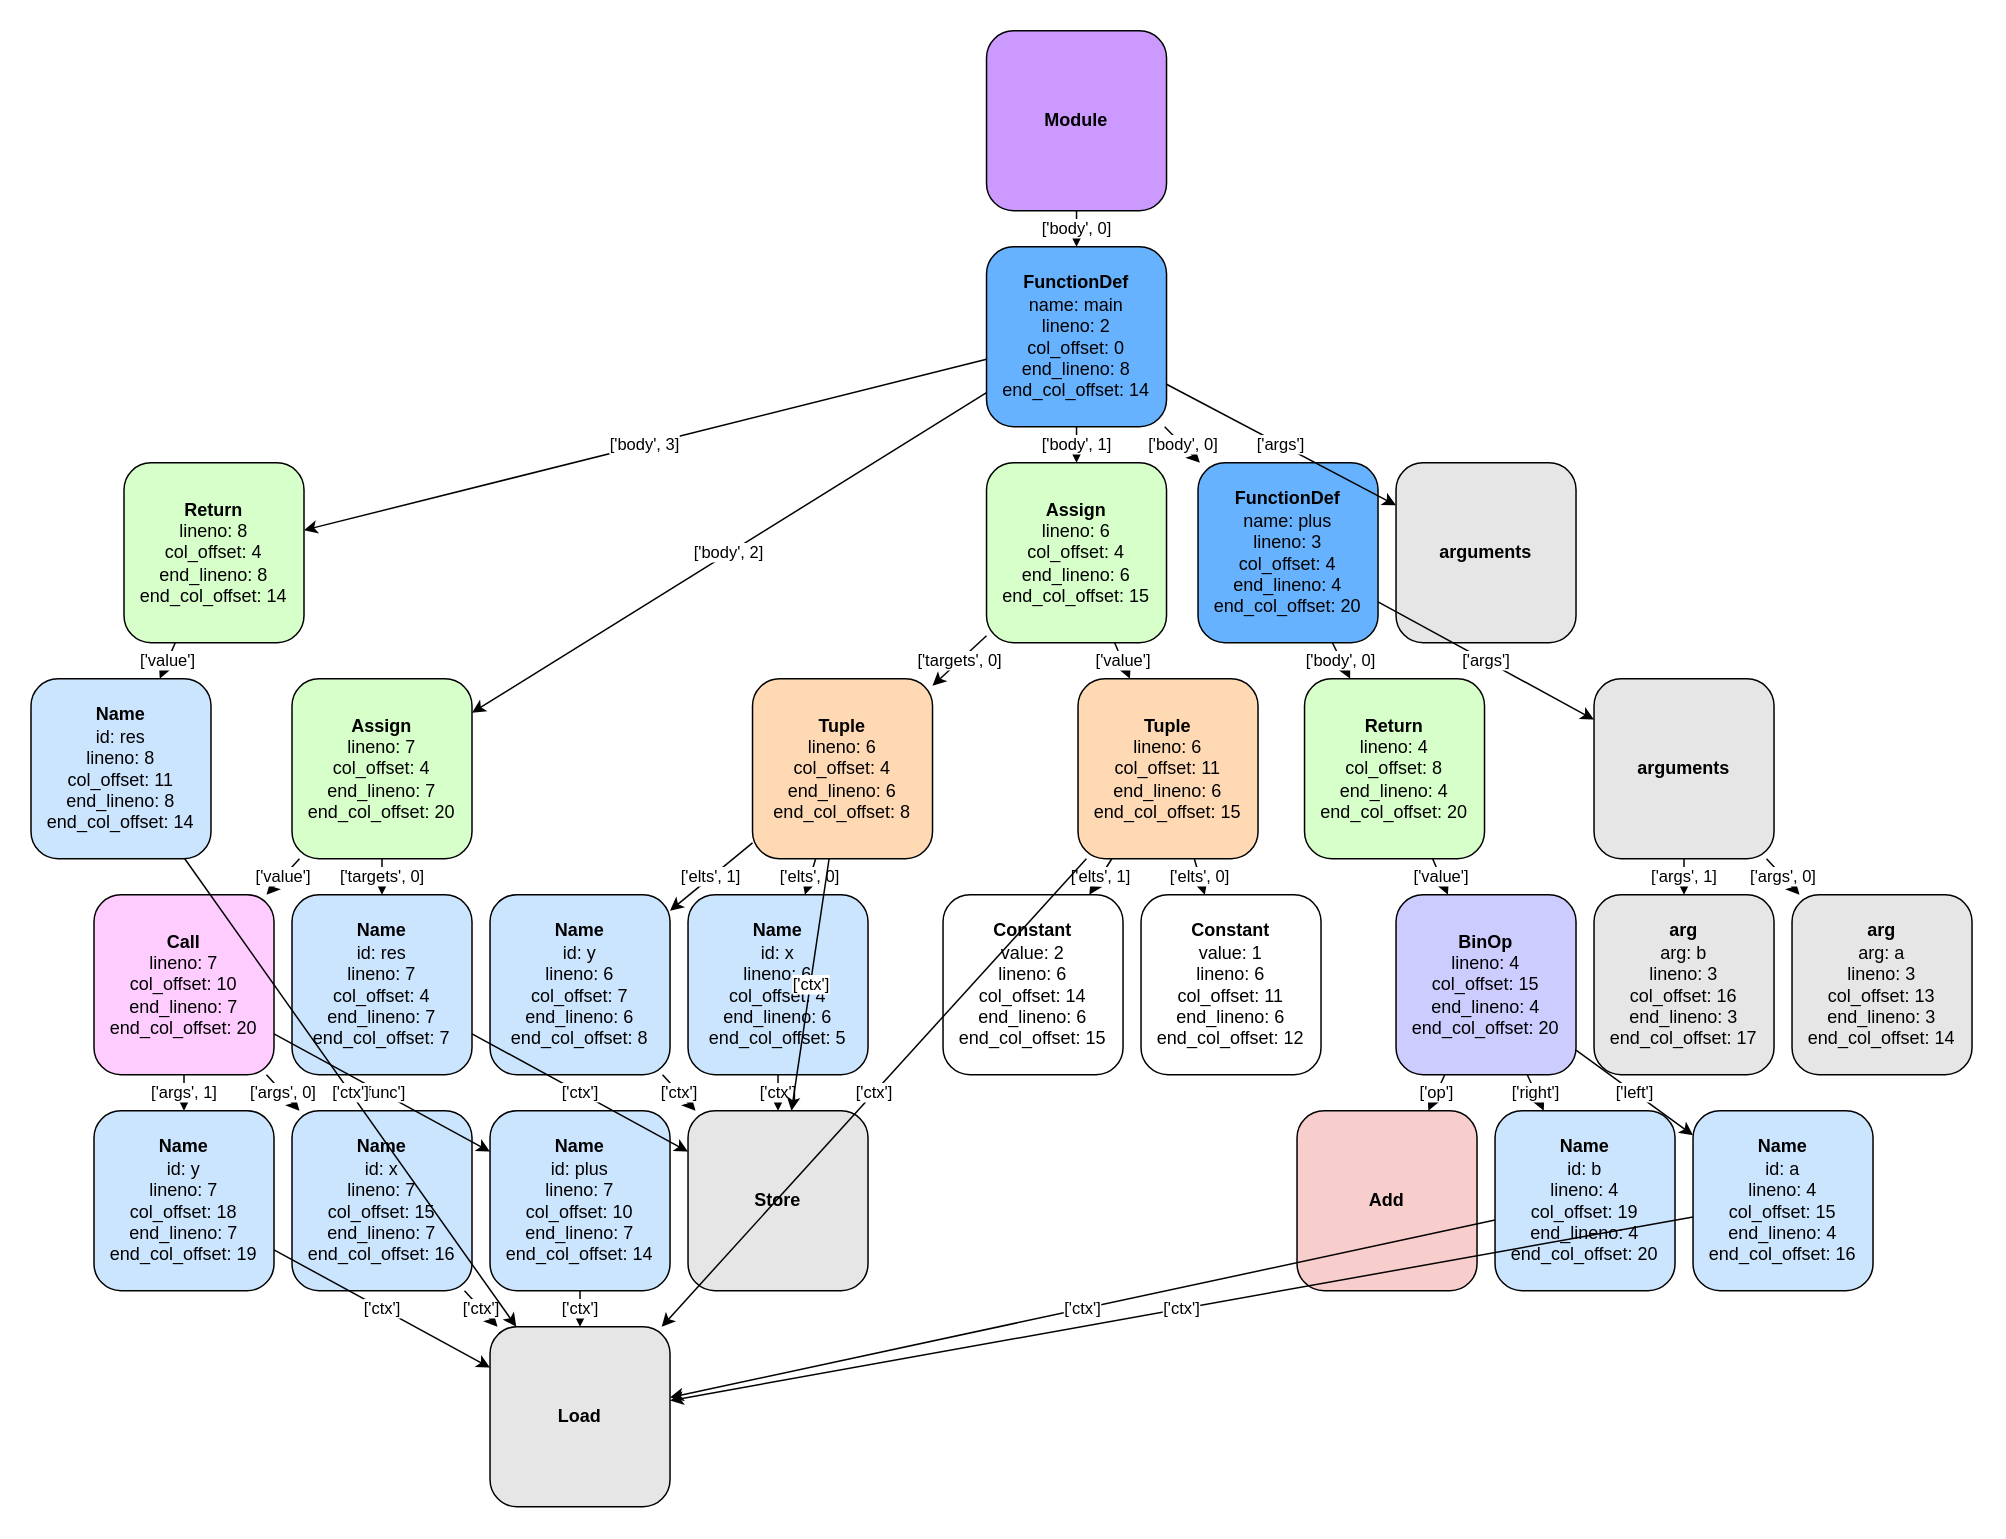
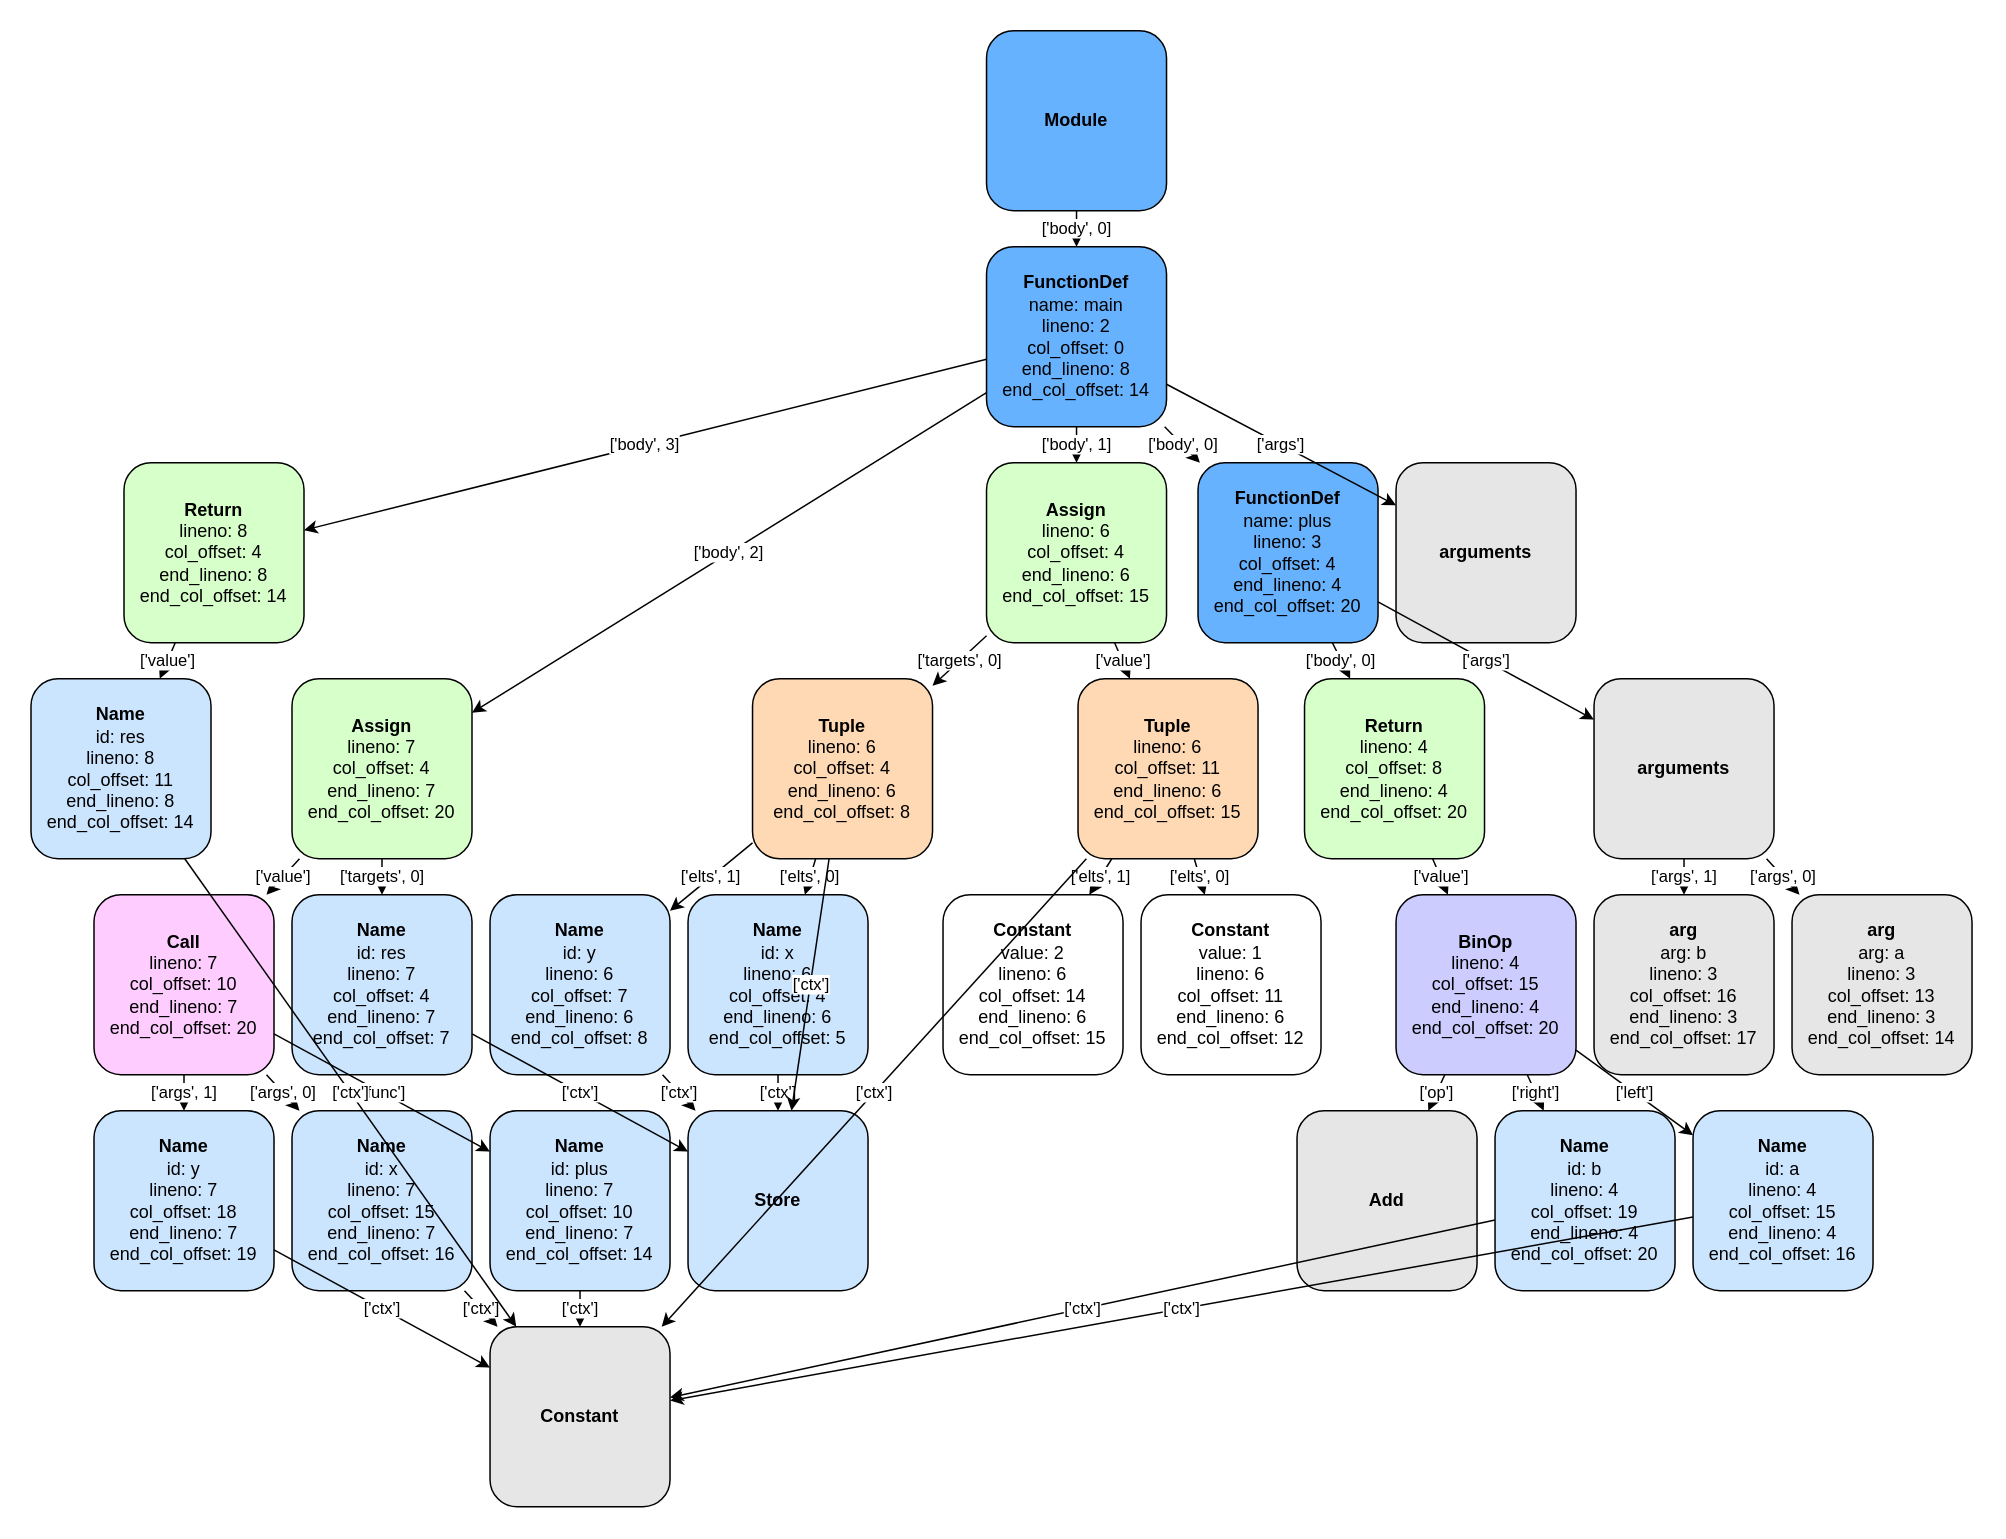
node "Module": fillcolor #cc99ff -> #66b2ff
node "Store": fillcolor #e6e6e6 -> #cce5ff
node "Add": fillcolor #f8cecc -> #e6e6e6
node "Load": label "Load" -> "Constant"
